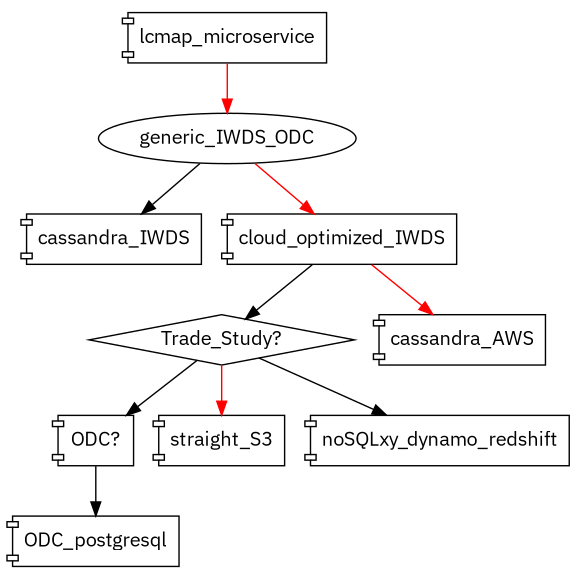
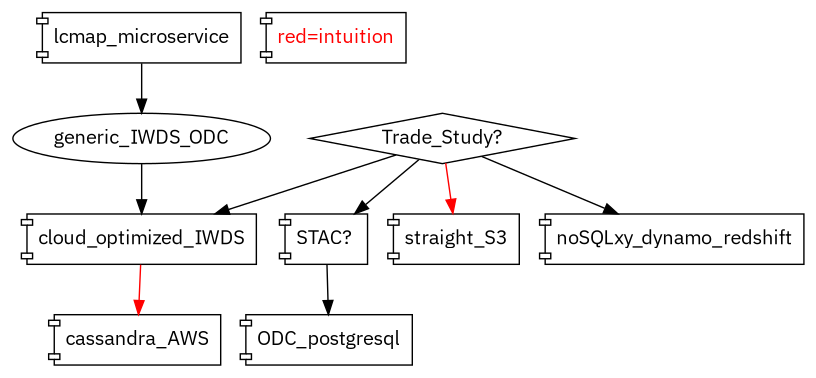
node "red=intuition": added
edge "lcmap_microservice" -> "generic_IWDS_ODC": color red -> black
edge "generic_IWDS_ODC" -> "cloud_optimized_IWDS": color red -> black
node "cassandra_IWDS": removed
edge "cloud_optimized_IWDS" -> "Trade_Study?": reversed
node "ODC?": label "ODC?" -> "STAC?"
